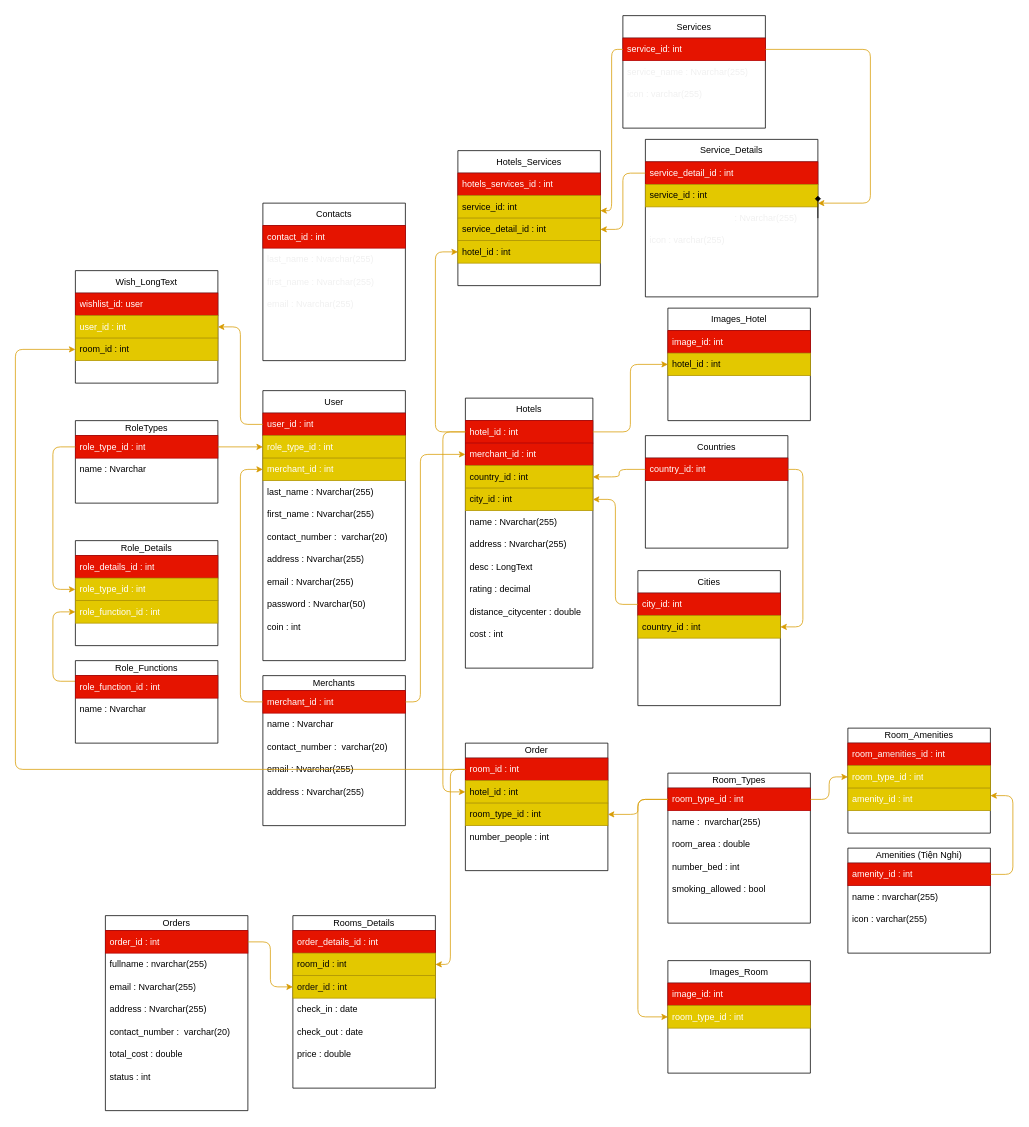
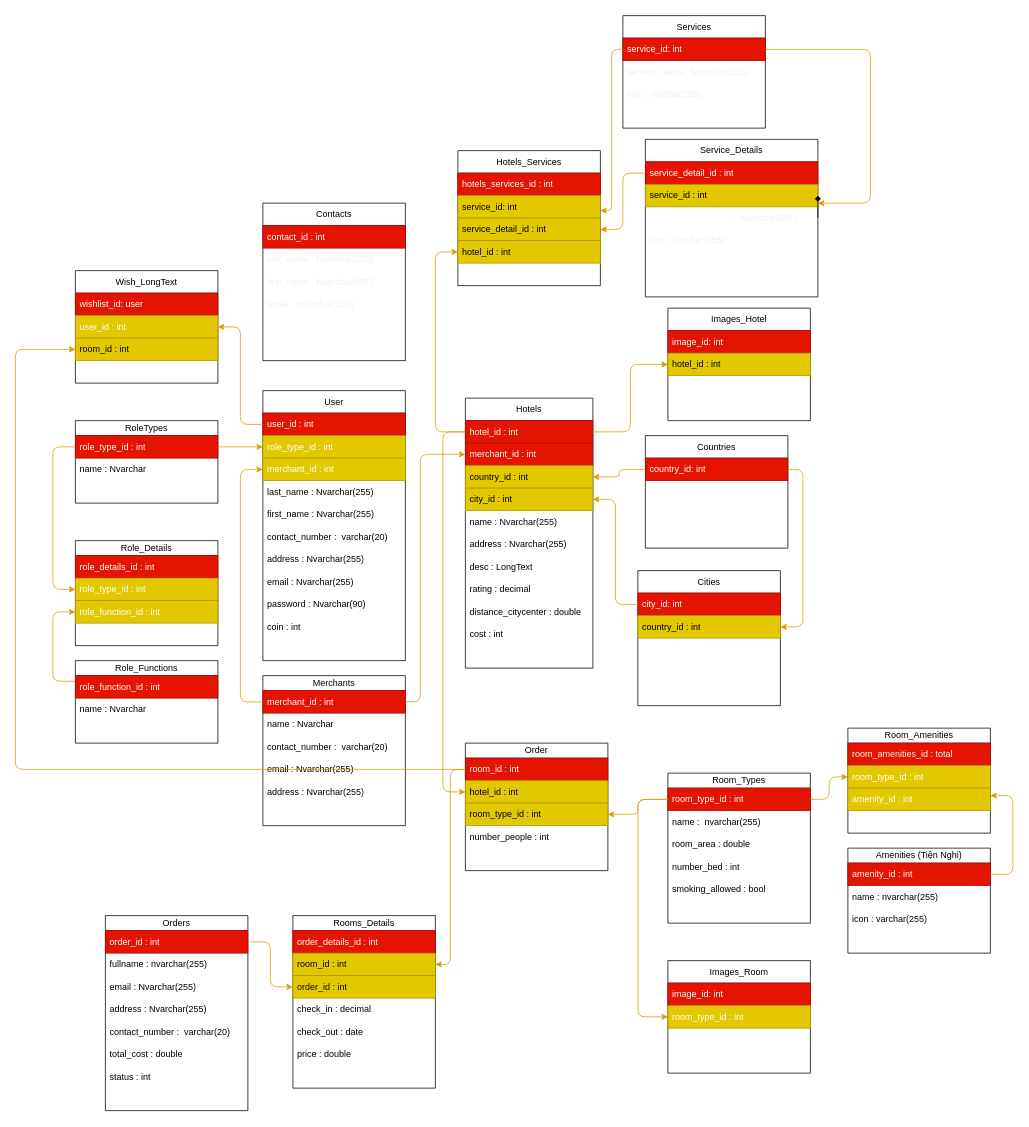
node "password : Nvarchar(50)": label "password : Nvarchar(50)" -> "password : Nvarchar(90)"
node "room_amenities_id : int": label "room_amenities_id : int" -> "room_amenities_id : total"
node "check_in : date": label "check_in : date" -> "check_in : decimal"
